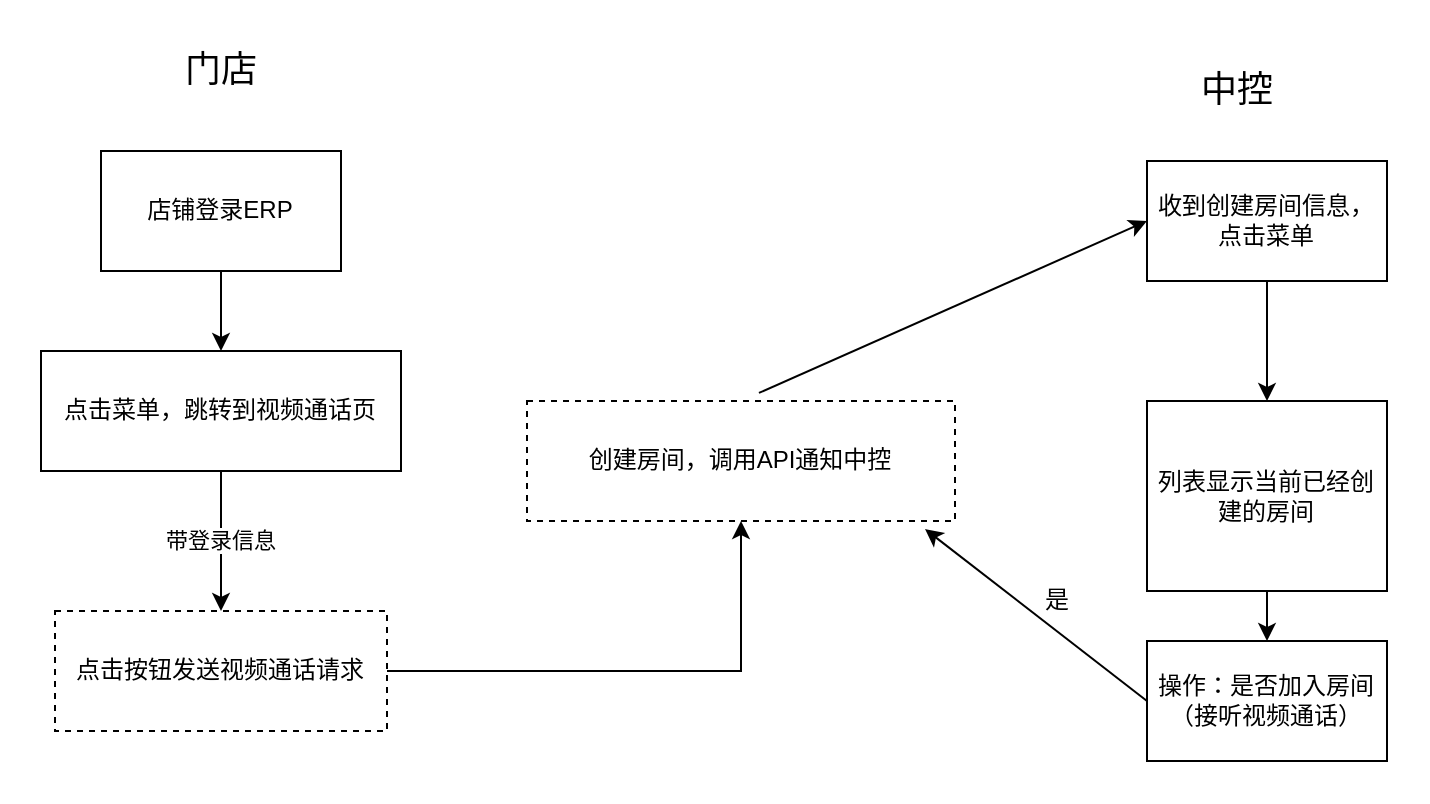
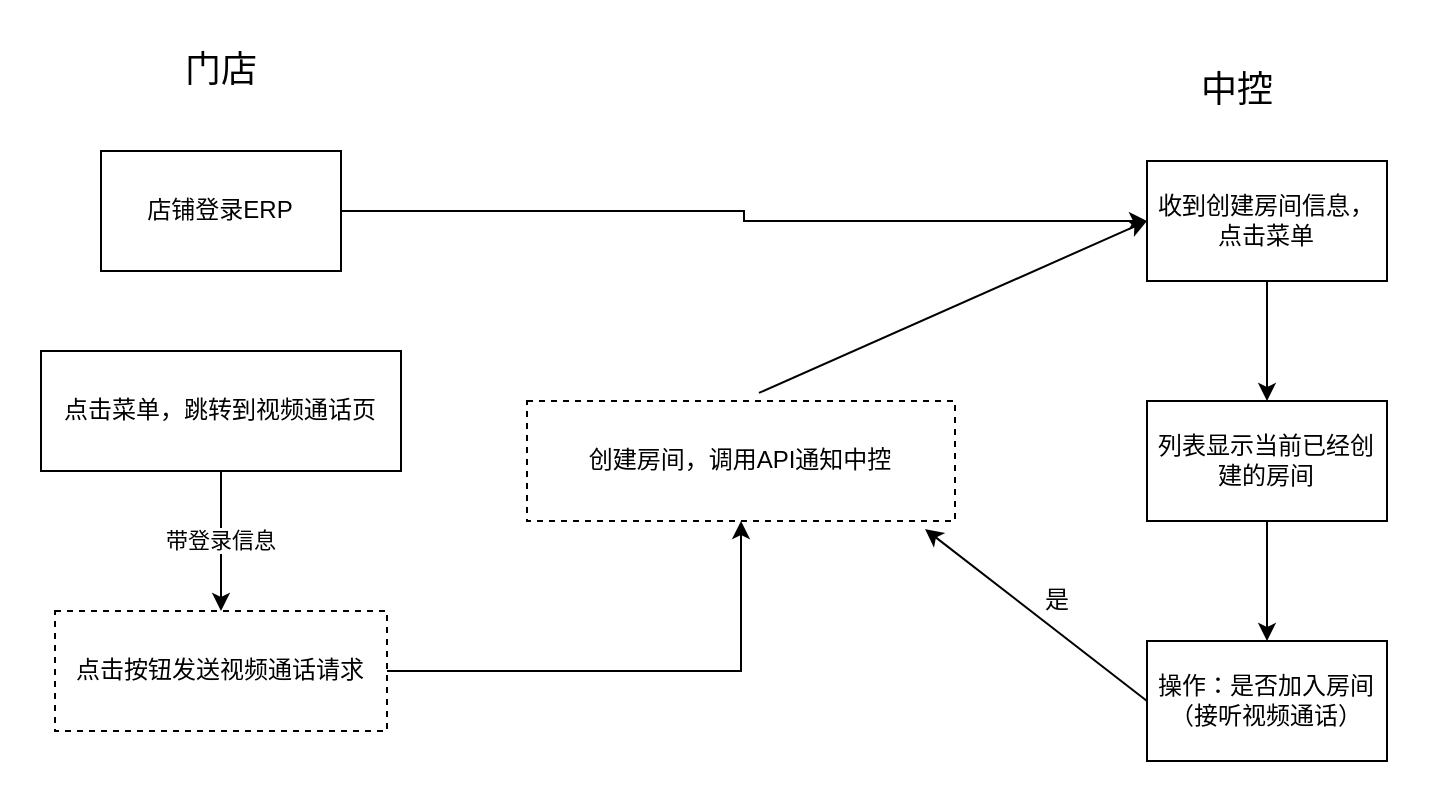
edge "店铺登录ERP" -> "点击菜单，跳转到视频通话页": now "店铺登录ERP" -> "收到创建房间信息，点击菜单"
node "列表显示当前已经创建的房间": size 240x190 -> 240x120
